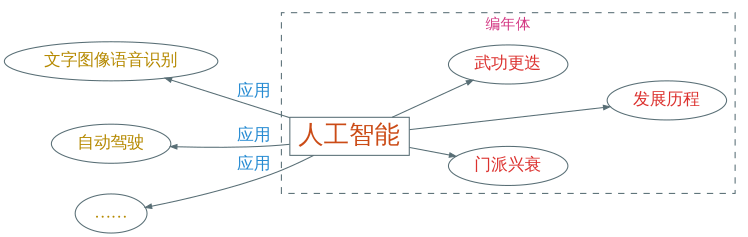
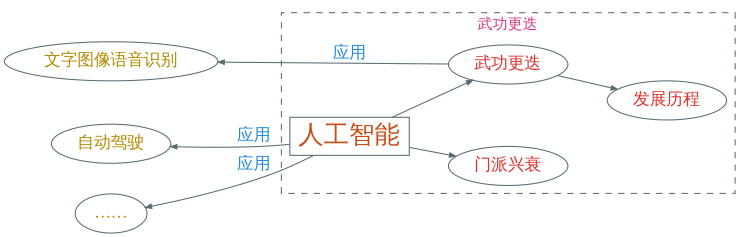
cluster "编年体": label "编年体" -> "武功更迭"
edge "人工智能" -> "文字图像语音识别": now "武功更迭" -> "文字图像语音识别"
edge "人工智能" -> "发展历程": now "武功更迭" -> "发展历程"
